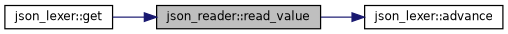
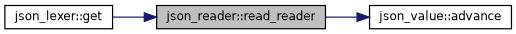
node "json_reader::read_value": label "json_reader::read_value" -> "json_reader::read_reader"
node "json_lexer::advance": label "json_lexer::advance" -> "json_value::advance"
